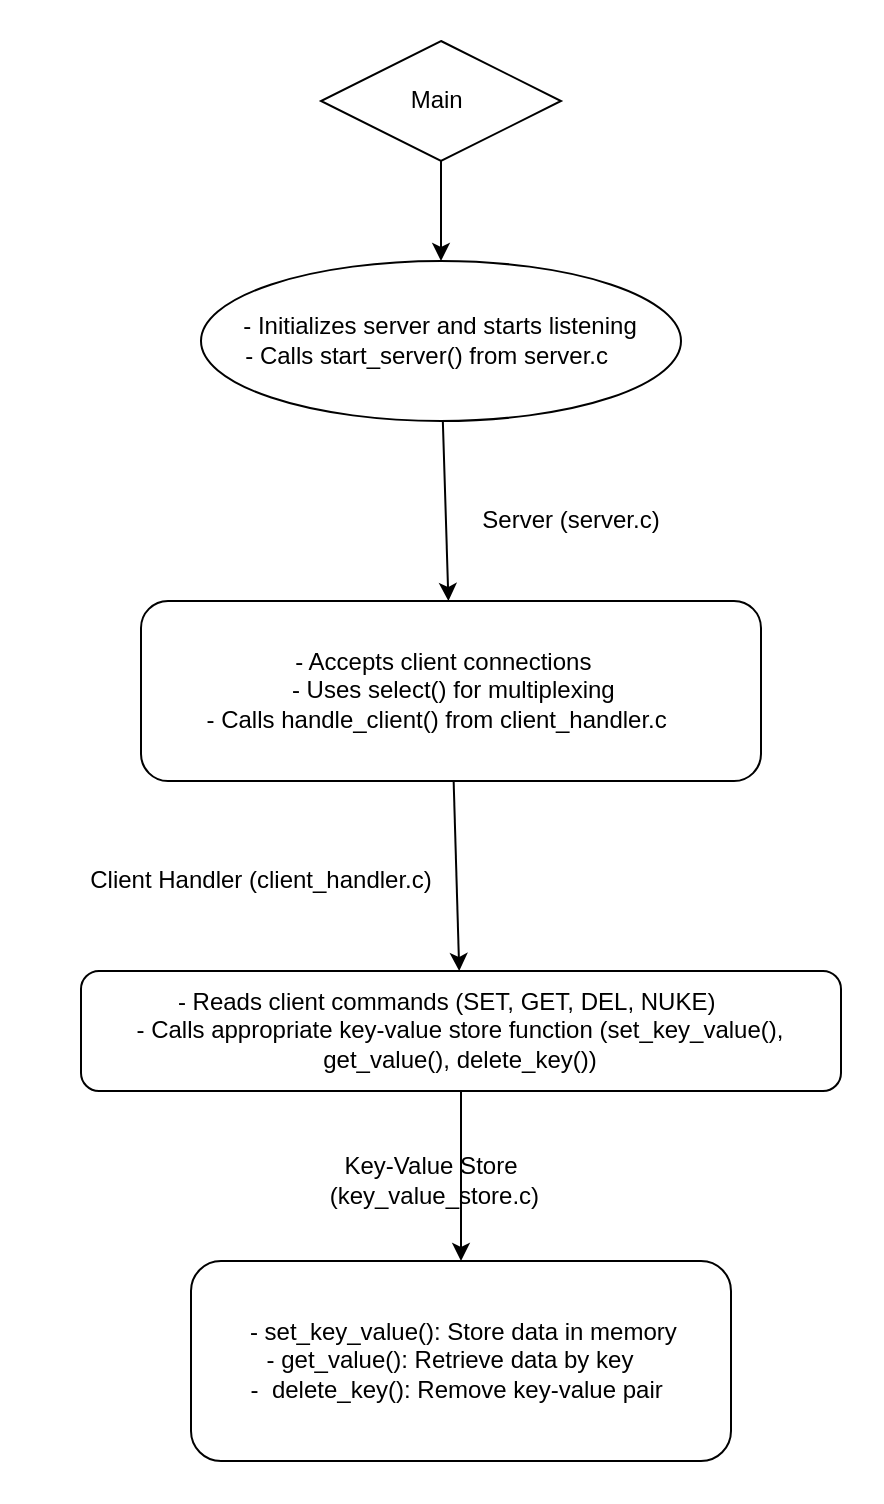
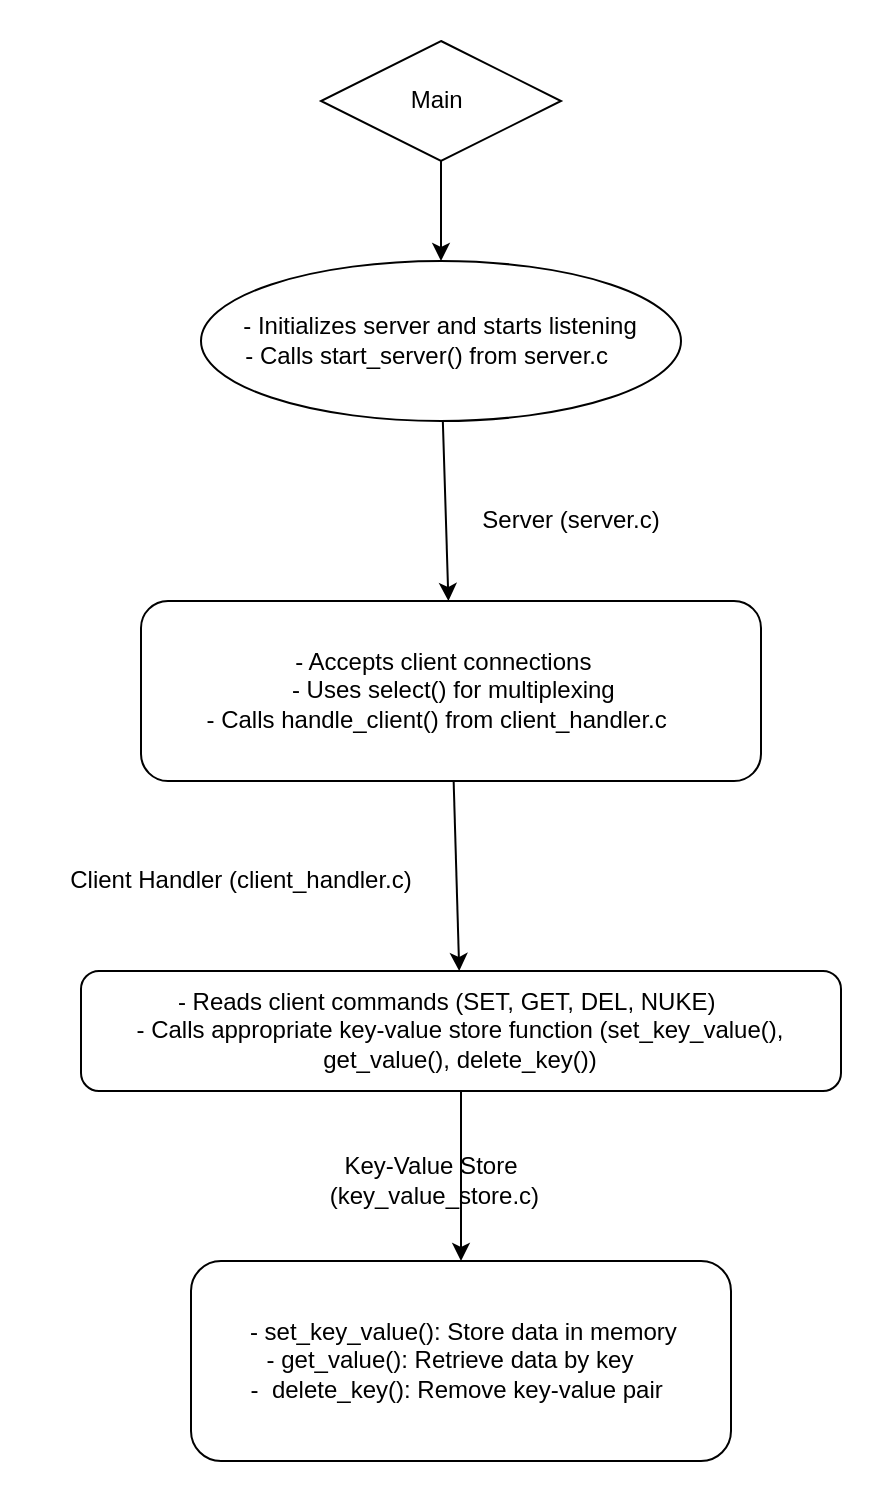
node "Client Handler (client_handler.c)": moved (261, 881) -> (241, 881)
